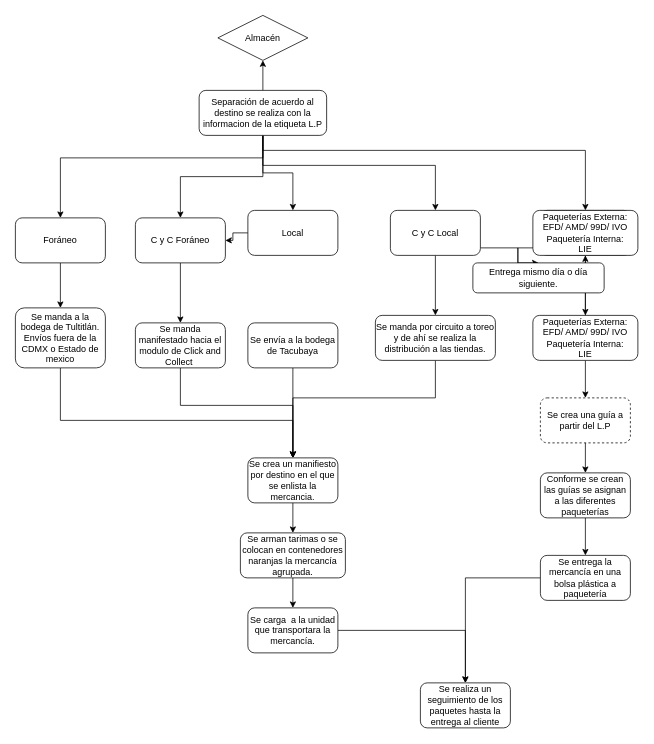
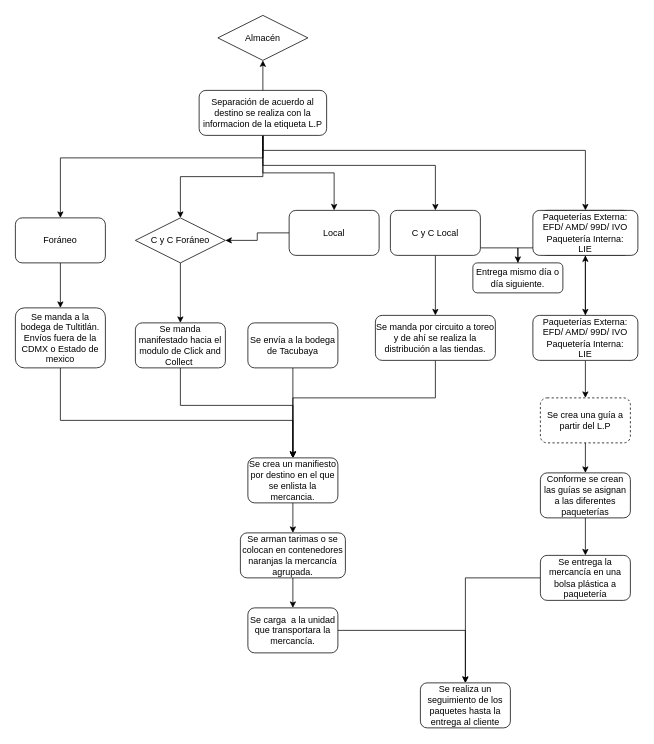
node "Local": moved (293, 233) -> (334, 233)
node "C y C Foráneo": shape rounded rectangle -> diamond
node "Entrega mismo día o día siguiente.": size 131x30 -> 90x30
